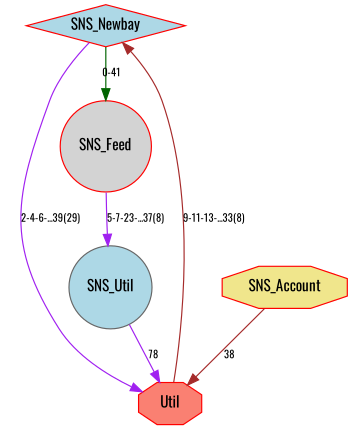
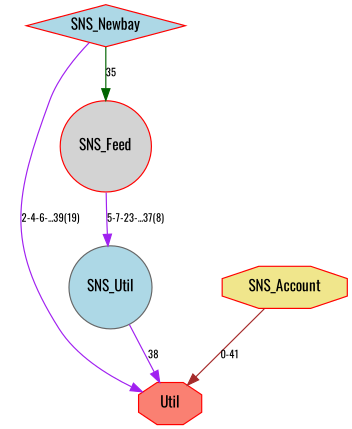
edge "SNS_Newbay" -> "SNS_Feed": label "0-41" -> "35"
edge "Util" -> "SNS_Newbay": removed, label "9-11-13-...33(8)"
edge "SNS_Newbay" -> "Util": label "2-4-6-...39(29)" -> "2-4-6-...39(19)"
edge "SNS_Util" -> "Util": label "78" -> "38"
edge "SNS_Account" -> "Util": label "38" -> "0-41"
